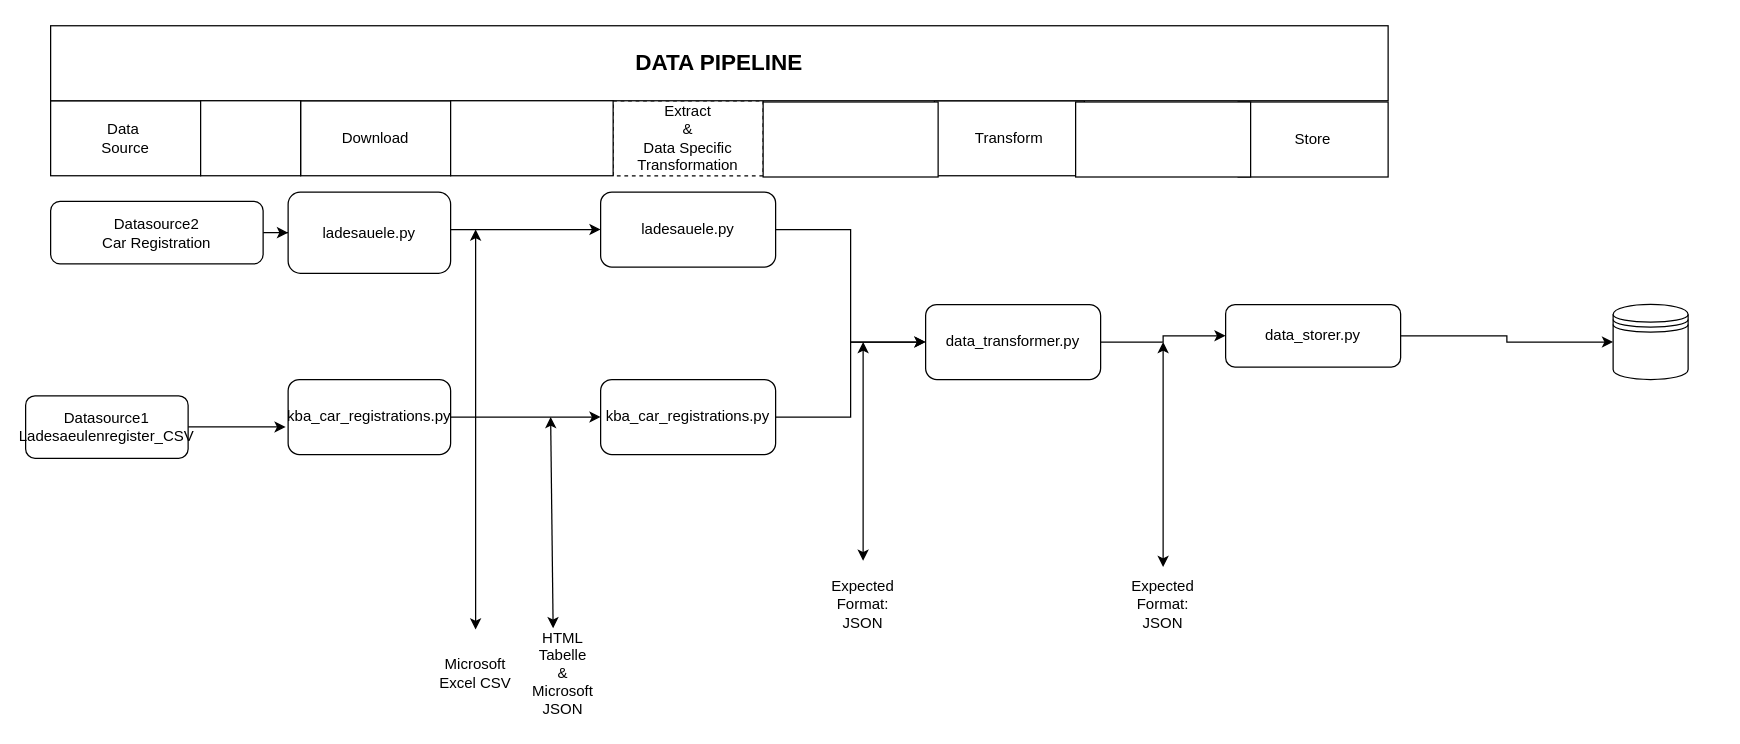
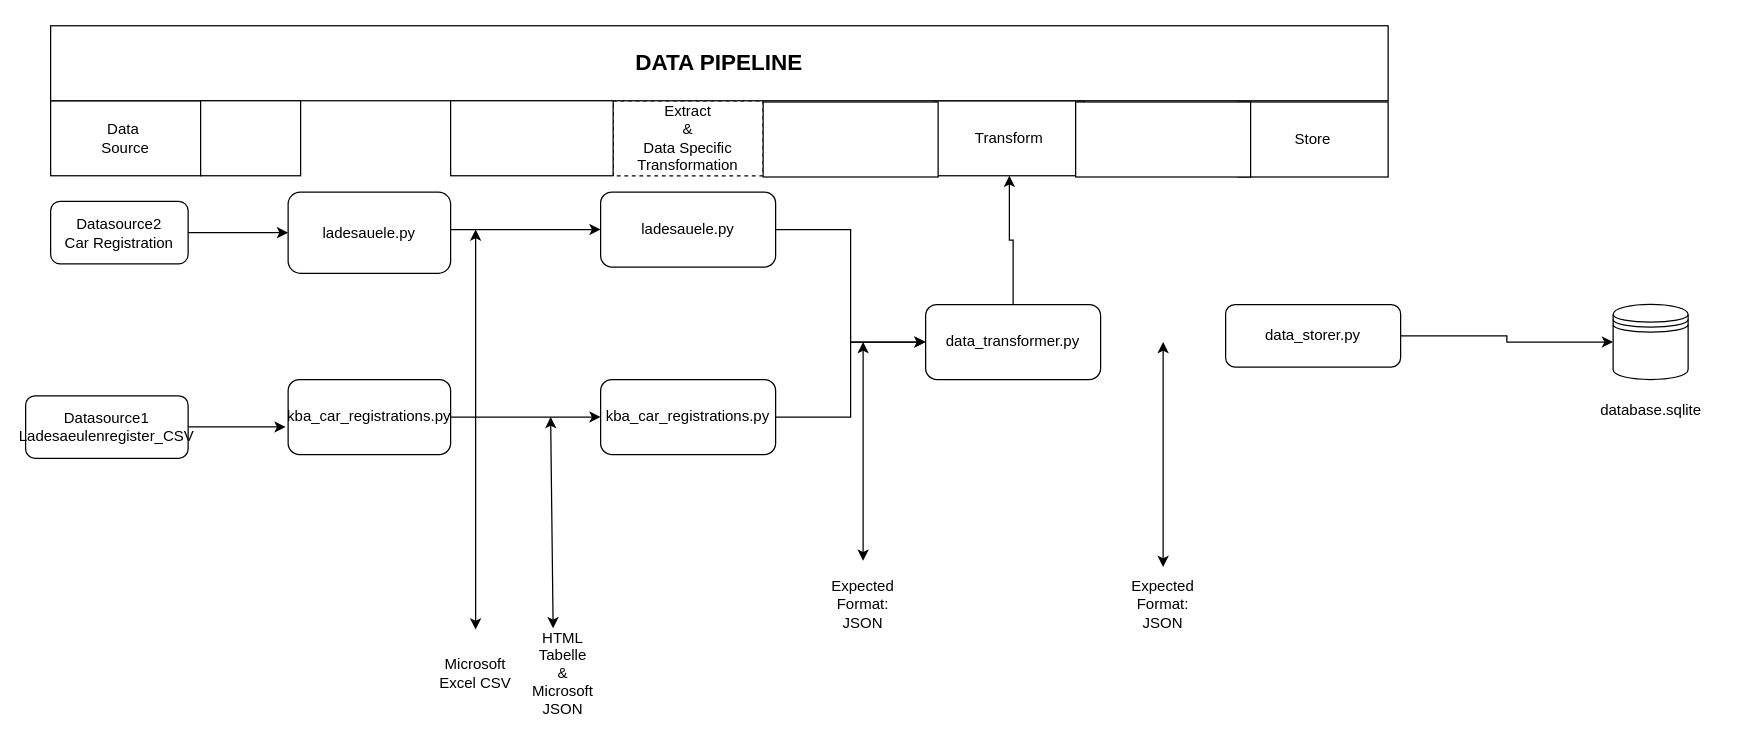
node "Download": removed
node "Datasource2 Car Registration": size 213x63 -> 138x63
edge "data_transformer.py" -> "data_storer.py": now "data_transformer.py" -> "Transform"
node "database.sqlite": added
